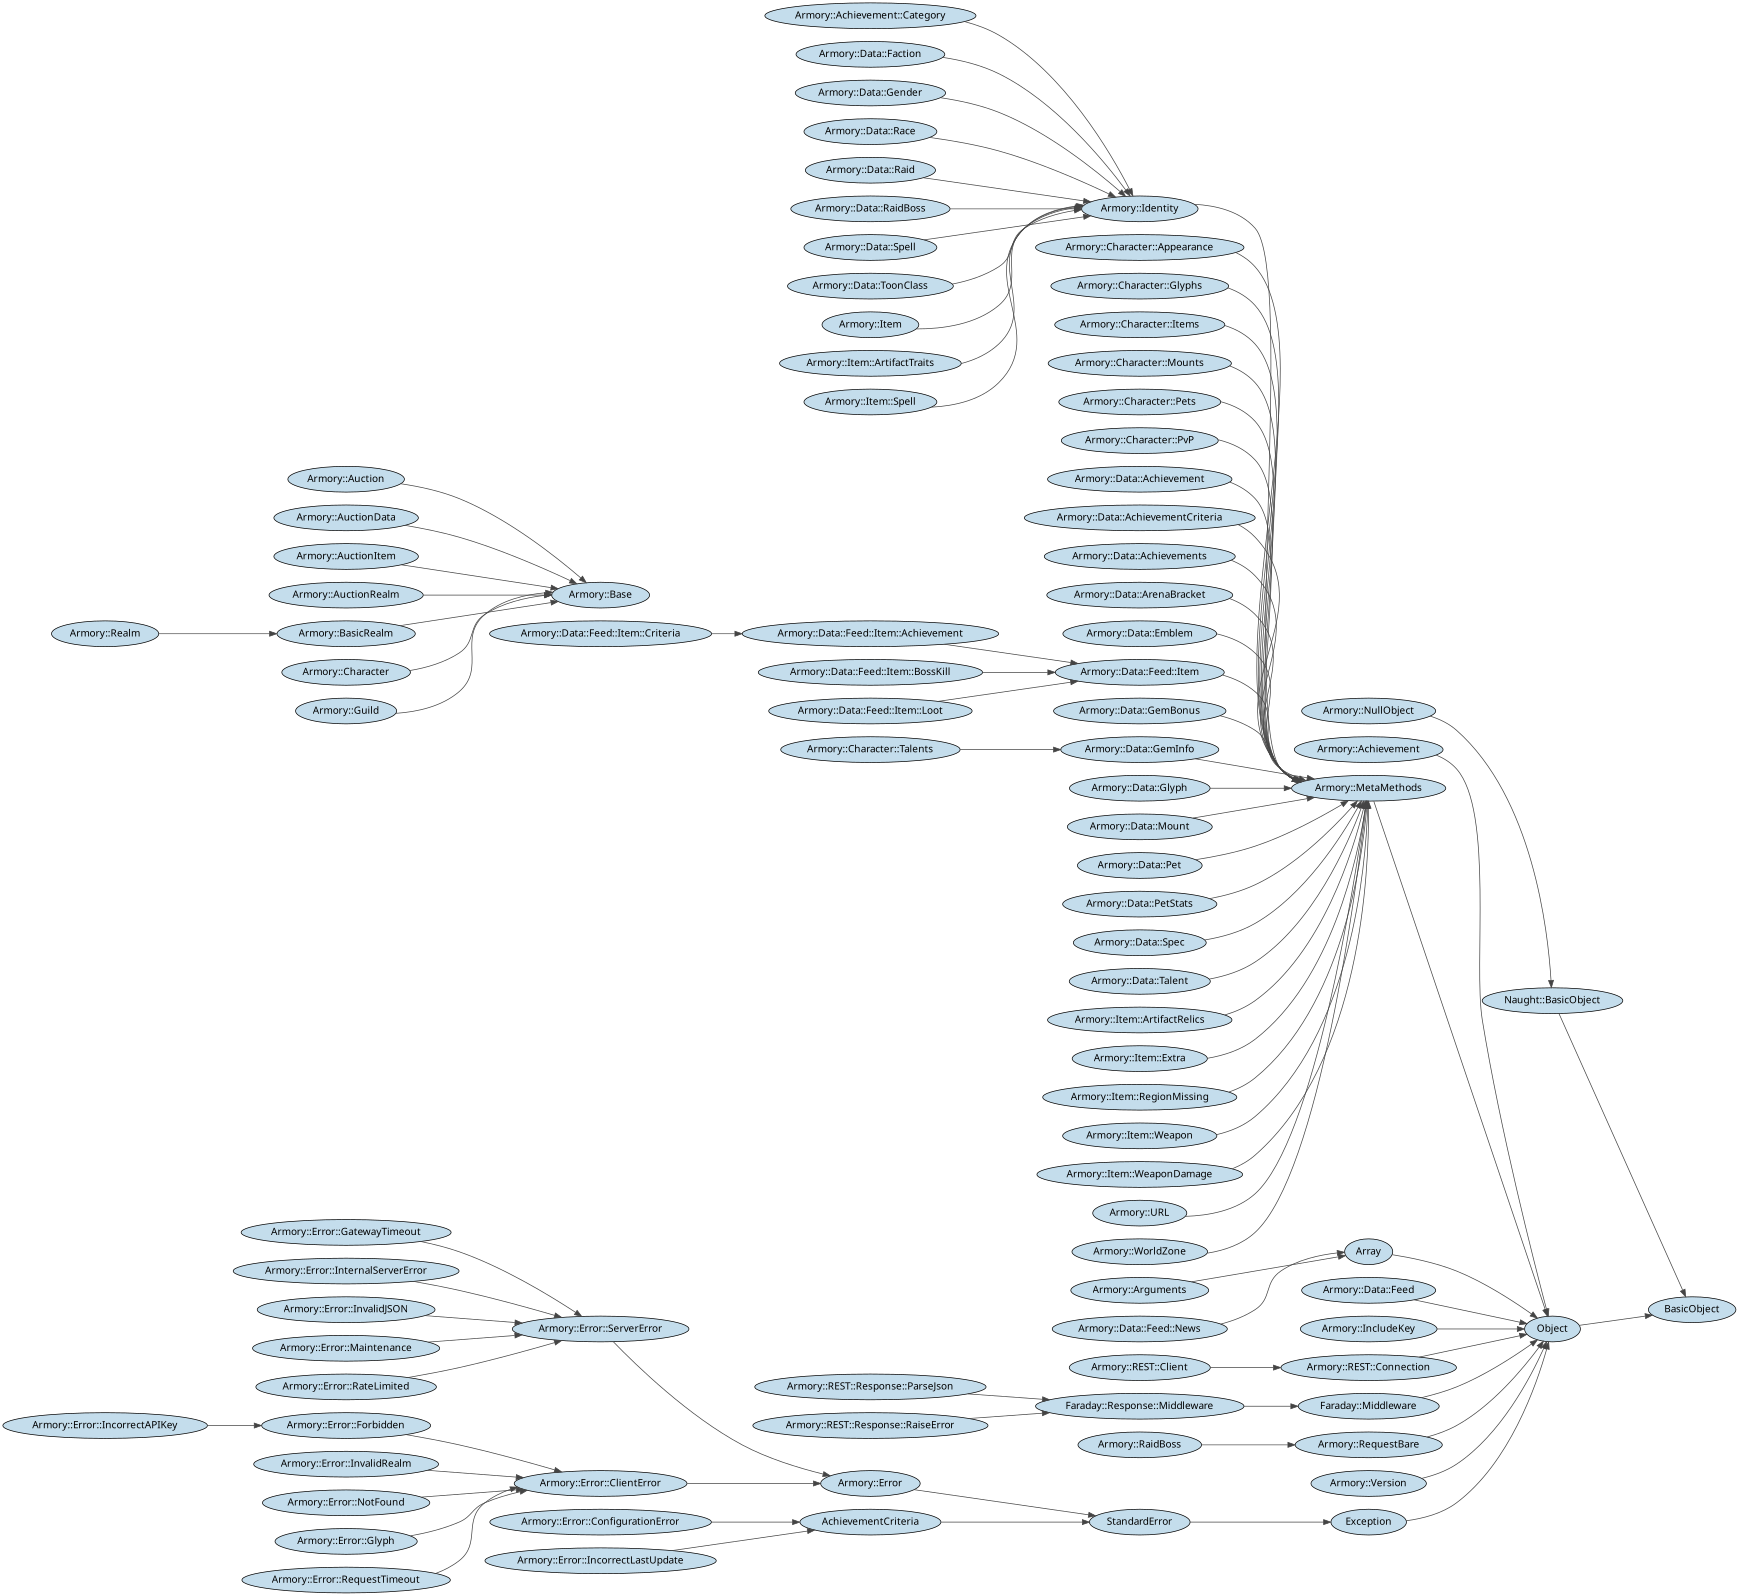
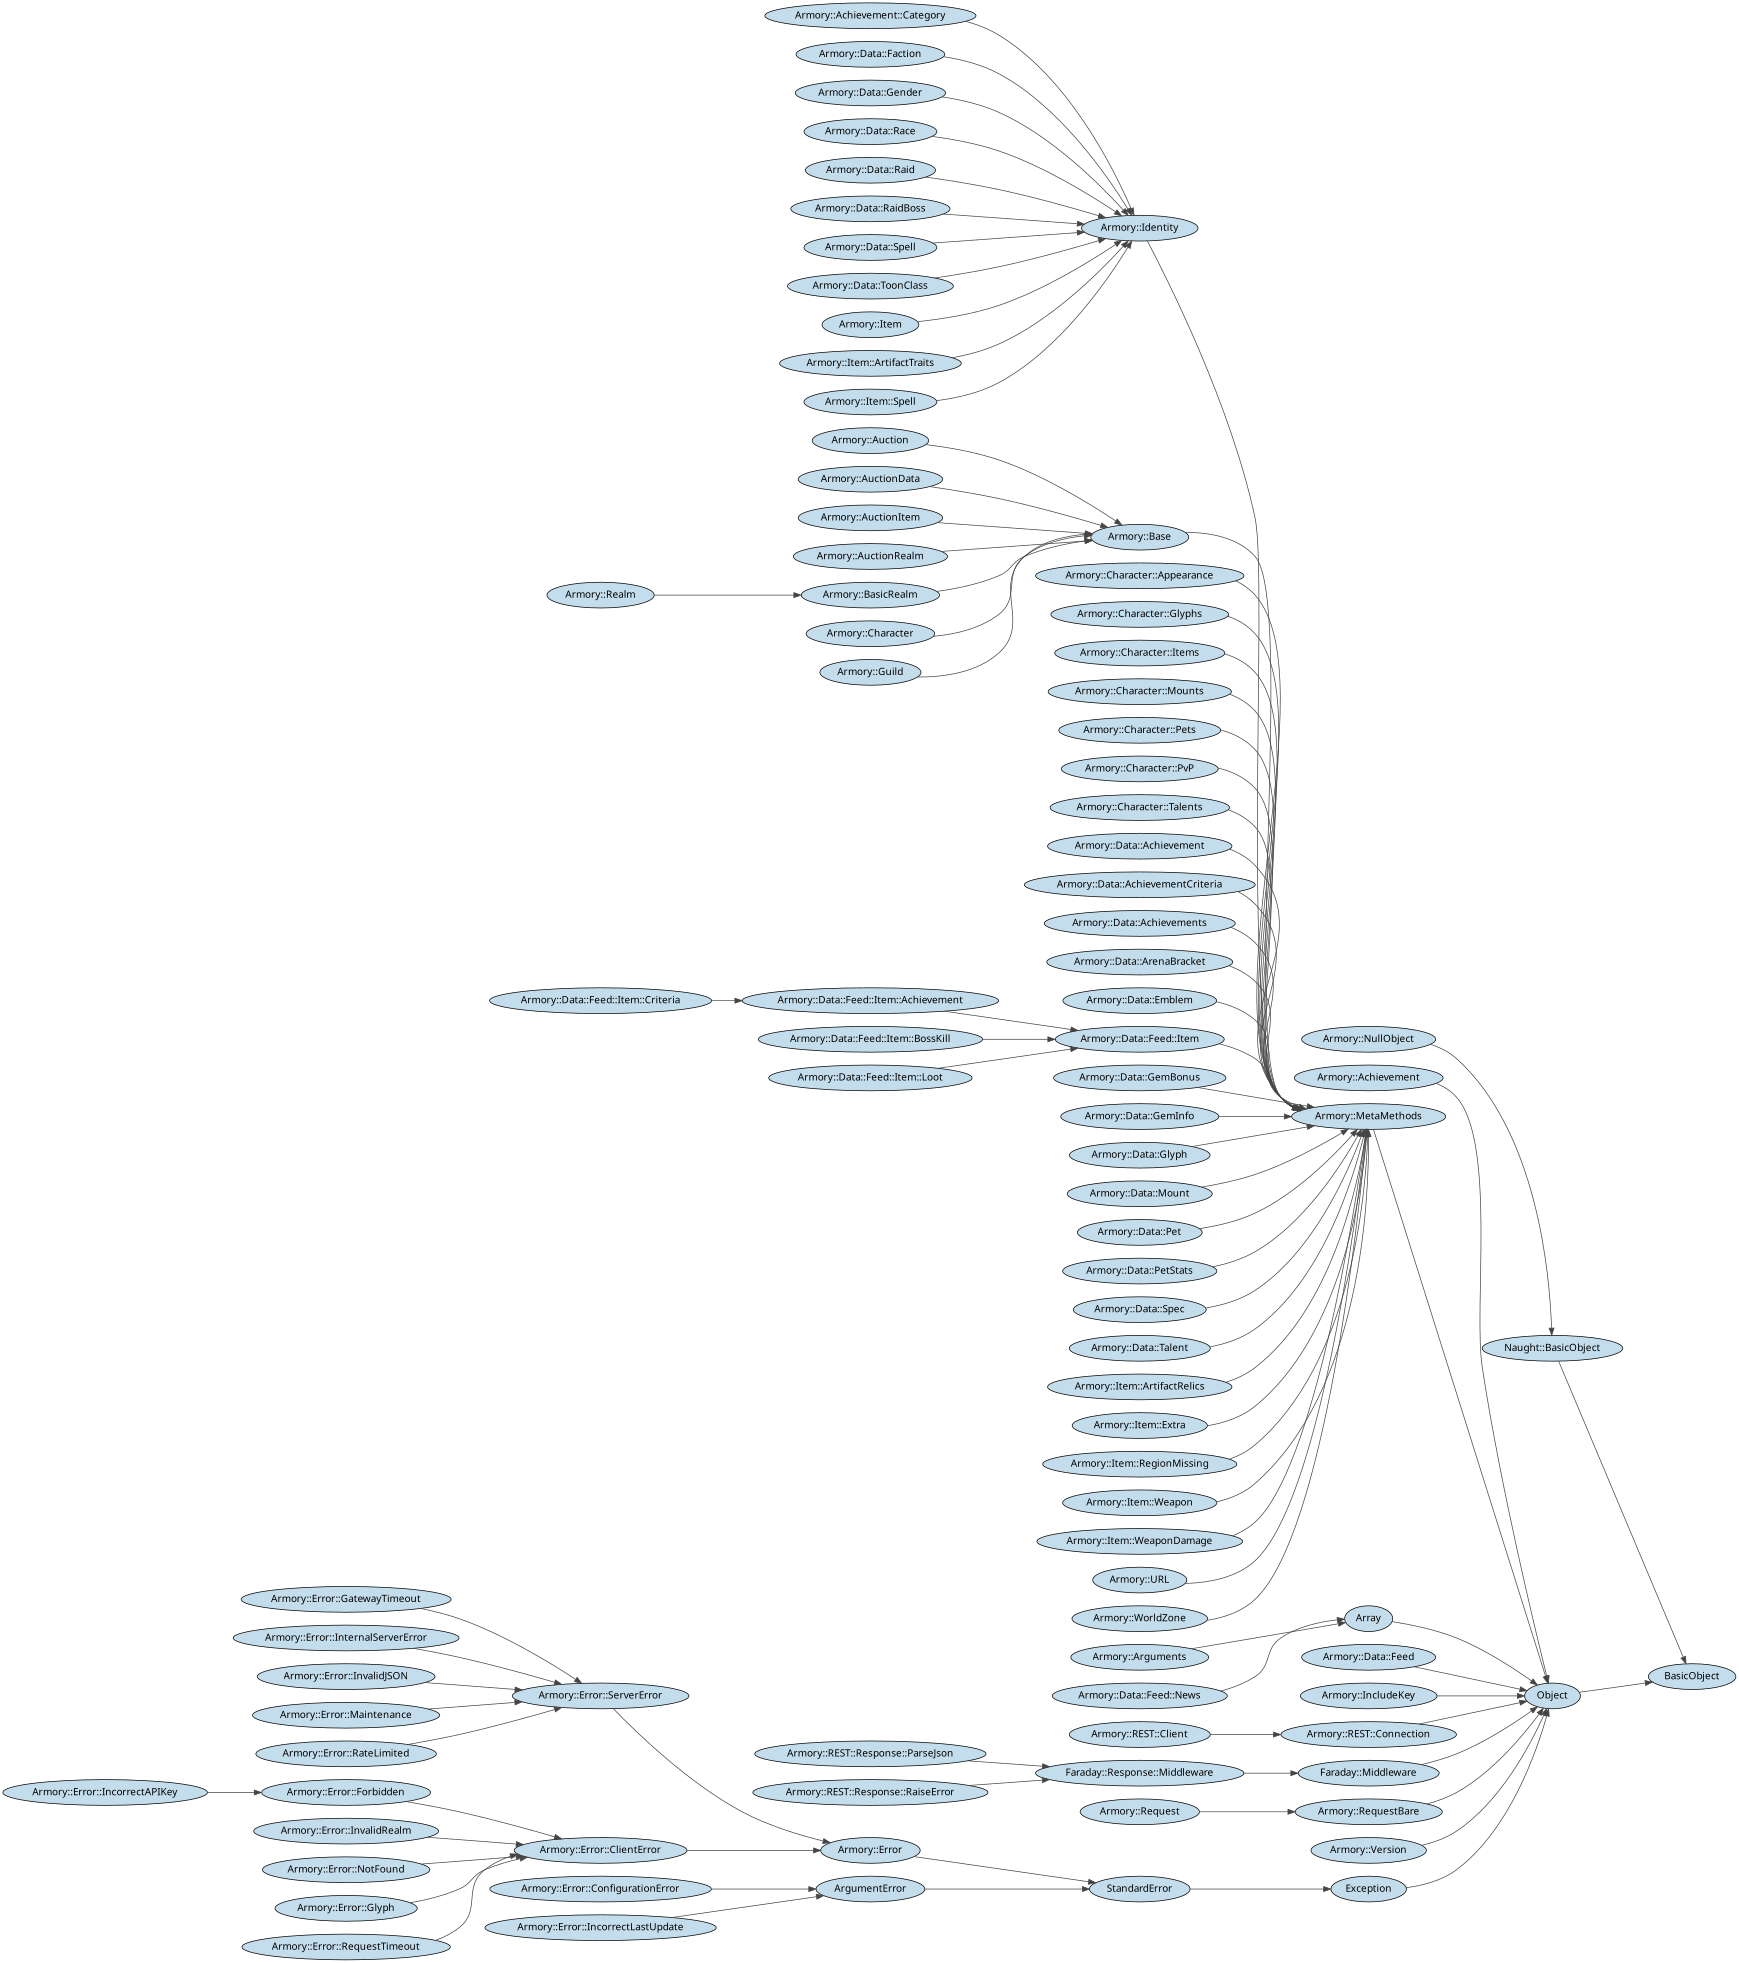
edge "Armory::Base" -> "Armory::MetaMethods": added
edge "Armory::Character::Talents" -> "Armory::Data::GemInfo": now "Armory::Character::Talents" -> "Armory::MetaMethods"
node "Armory::RaidBoss": label "Armory::RaidBoss" -> "Armory::Request"
node "AchievementCriteria": label "AchievementCriteria" -> "ArgumentError"
